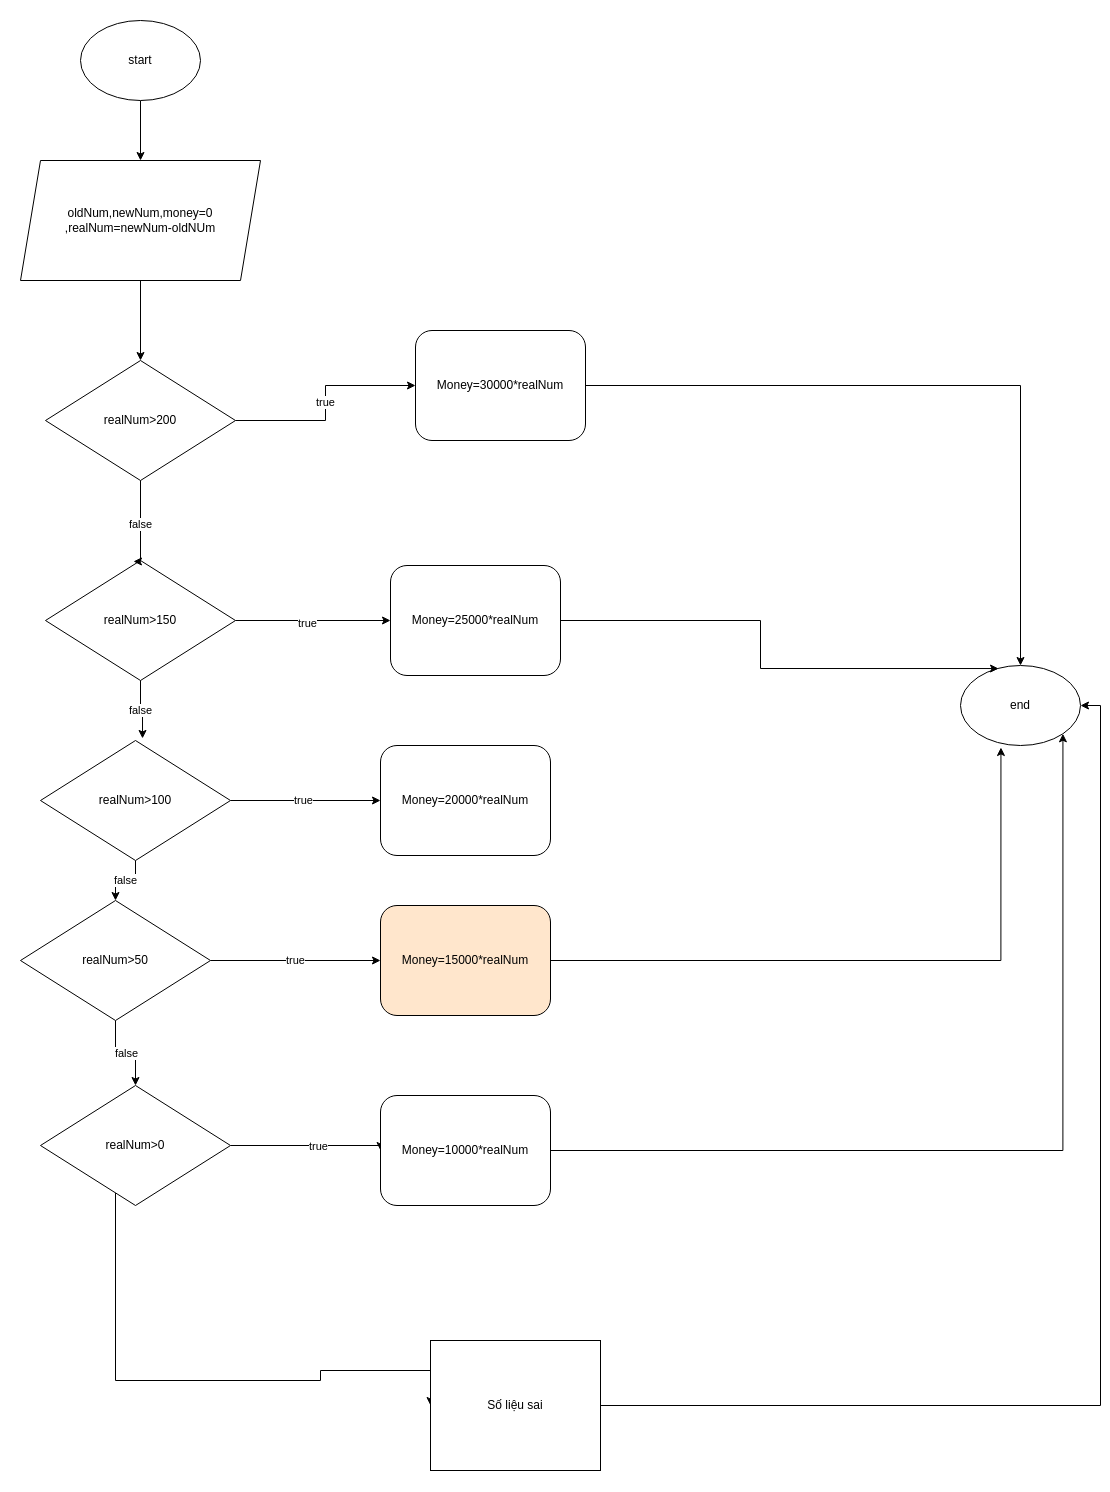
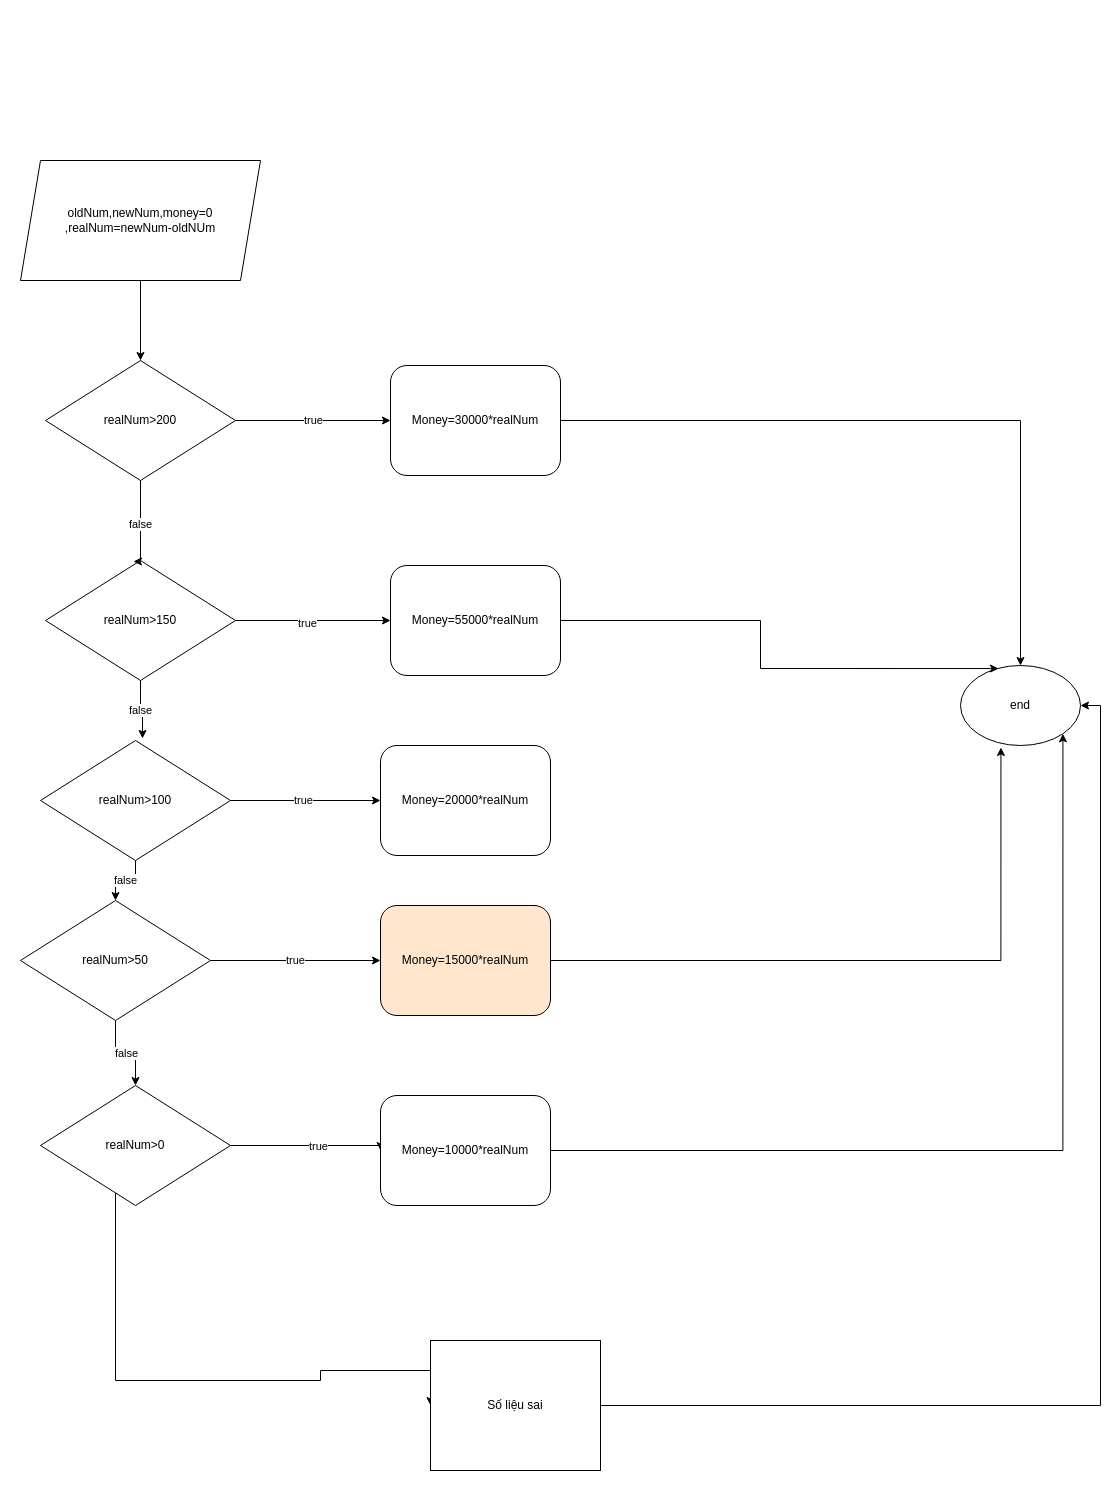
node "start": removed
edge "start" -> "oldNum,newNum,money=0 ,realNum=newNum-oldNUm": removed
node "Money=30000*realNum": moved (501, 386) -> (476, 421)
node "Money=25000*realNum": label "Money=25000*realNum" -> "Money=55000*realNum"
